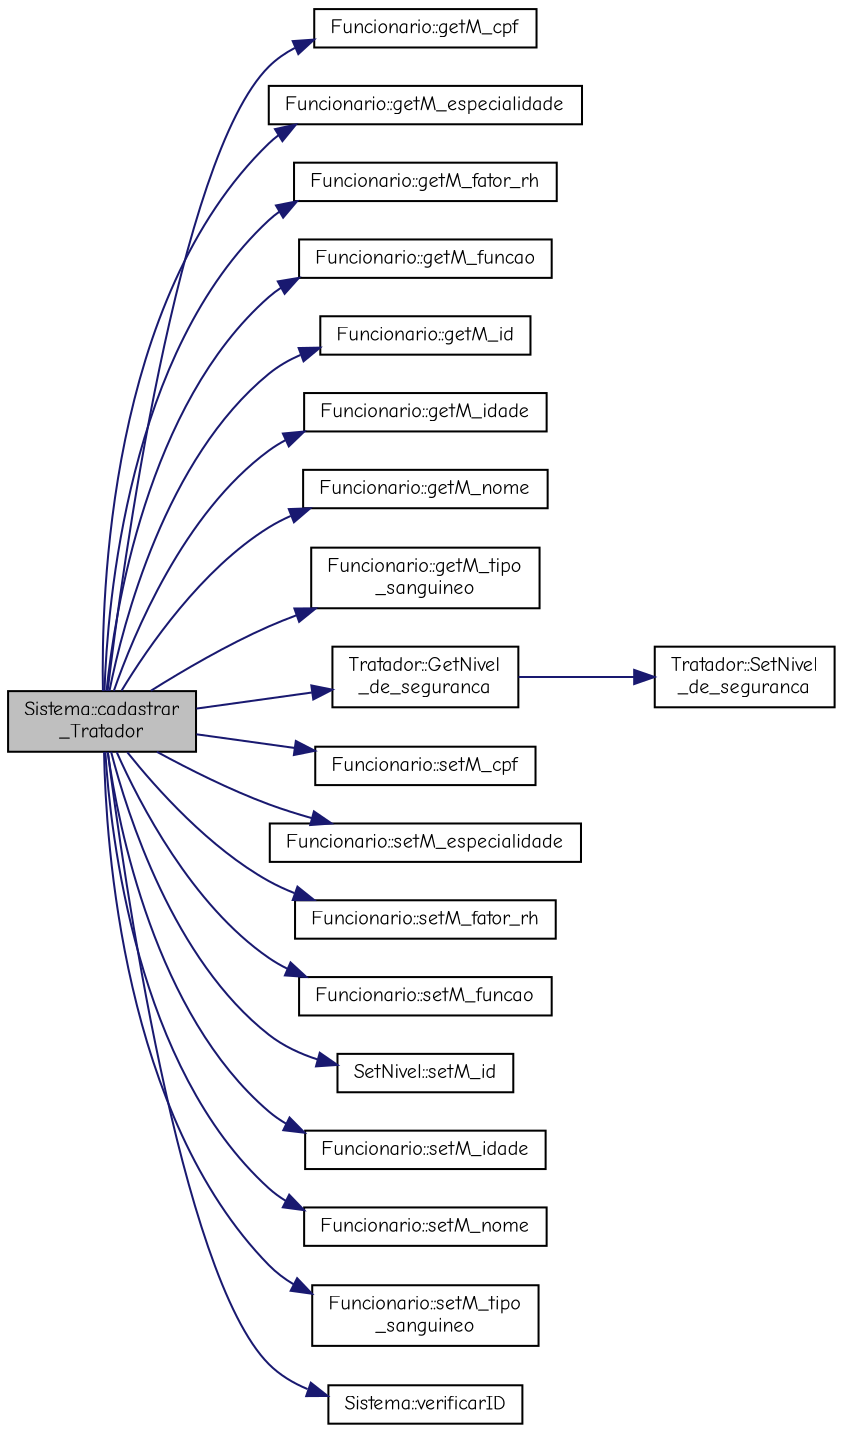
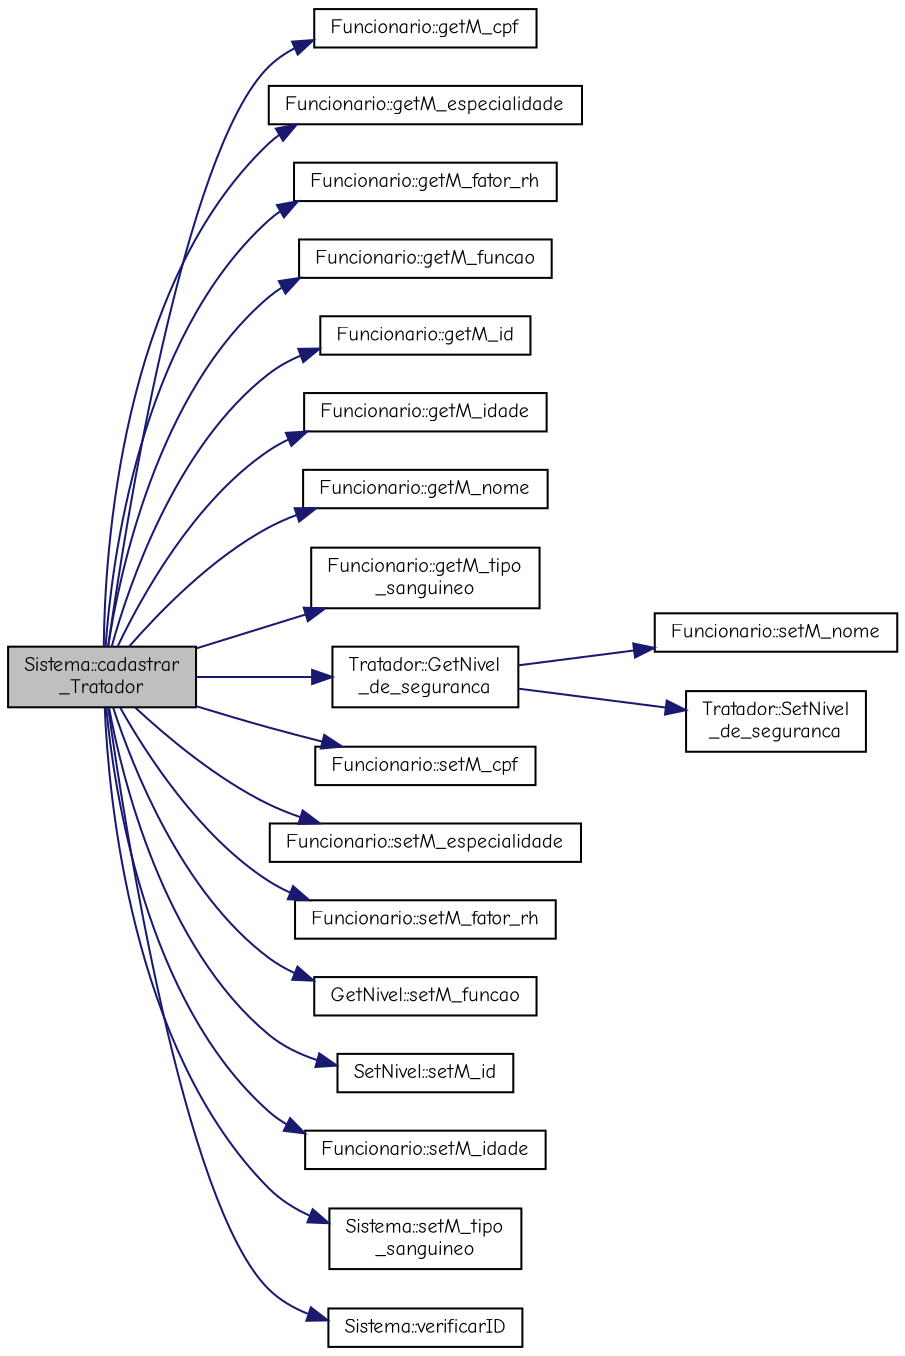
node "Funcionario::setM_funcao": label "Funcionario::setM_funcao" -> "GetNivel::setM_funcao"
edge "Sistema::cadastrar _Tratador" -> "Funcionario::setM_nome": now "Tratador::GetNivel _de_seguranca" -> "Funcionario::setM_nome"
node "Funcionario::setM_tipo _sanguineo": label "Funcionario::setM_tipo _sanguineo" -> "Sistema::setM_tipo _sanguineo"
